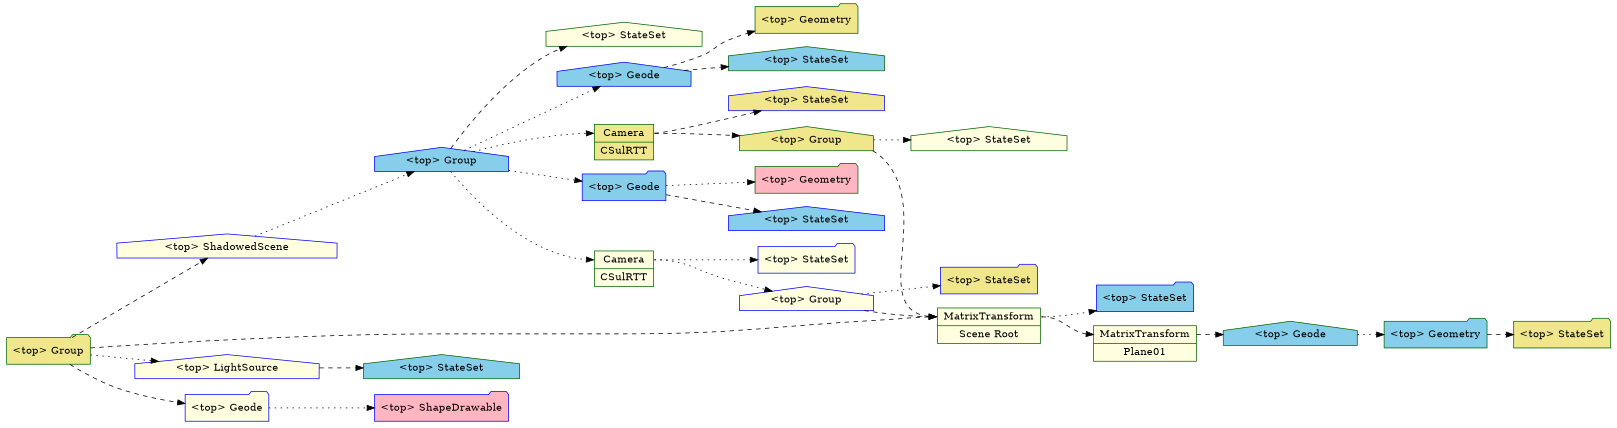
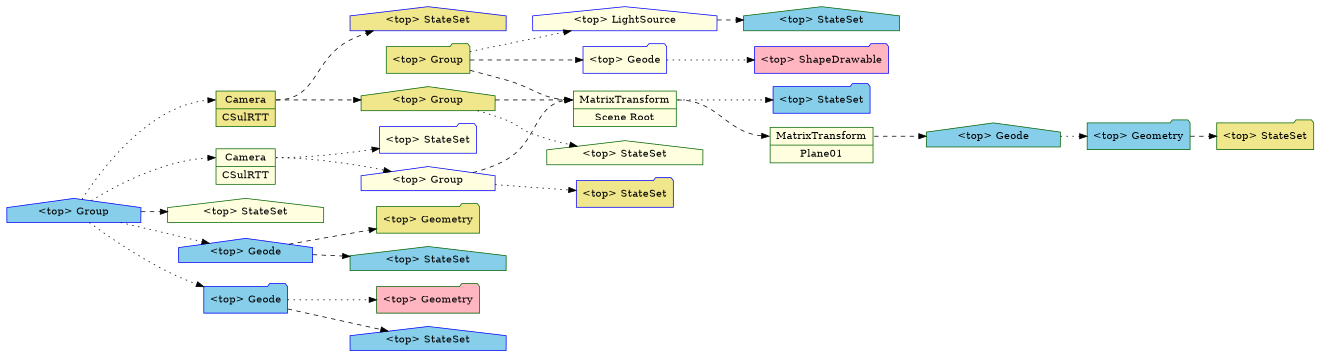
node "<top> ShadowedScene": removed
